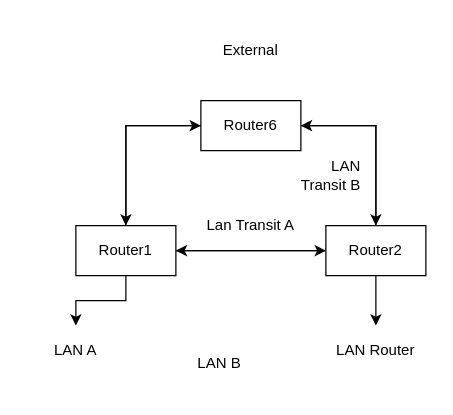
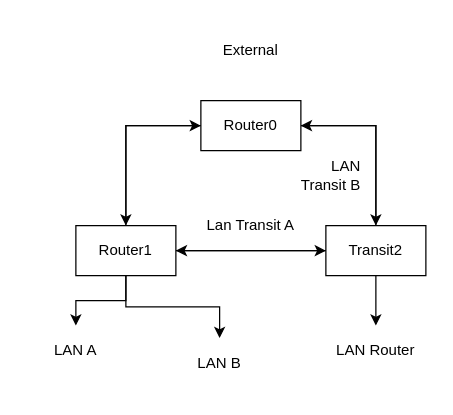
node "Router6": label "Router6" -> "Router0"
node "Router2": label "Router2" -> "Transit2"
edge "Router1" -> "LAN B": added
